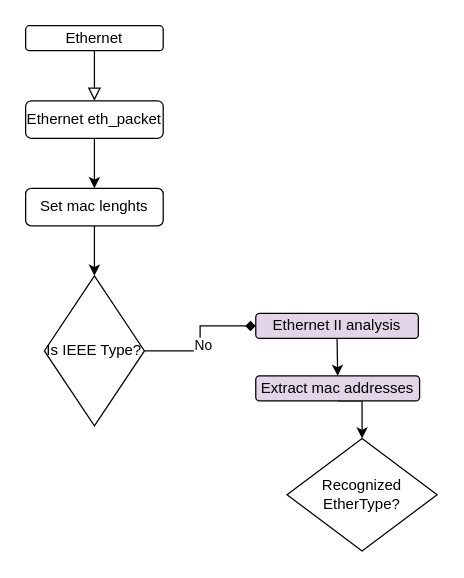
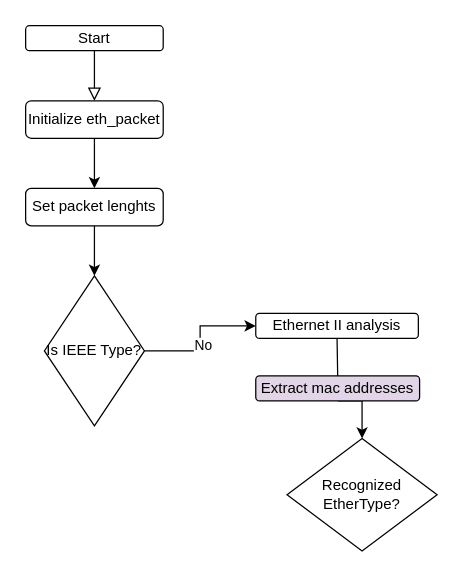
node "Ethernet": label "Ethernet" -> "Start"
node "Ethernet eth_packet": label "Ethernet eth_packet" -> "Initialize eth_packet"
node "Set mac lenghts": label "Set mac lenghts" -> "Set packet lenghts"
edge "Is IEEE Type?" -> "Ethernet II analysis": arrowhead diamond -> classic
node "Ethernet II analysis": fillcolor #e1d5e7 -> #ffffff
edge "Ethernet II analysis" -> "Extract mac addresses": arrowhead classic -> none
